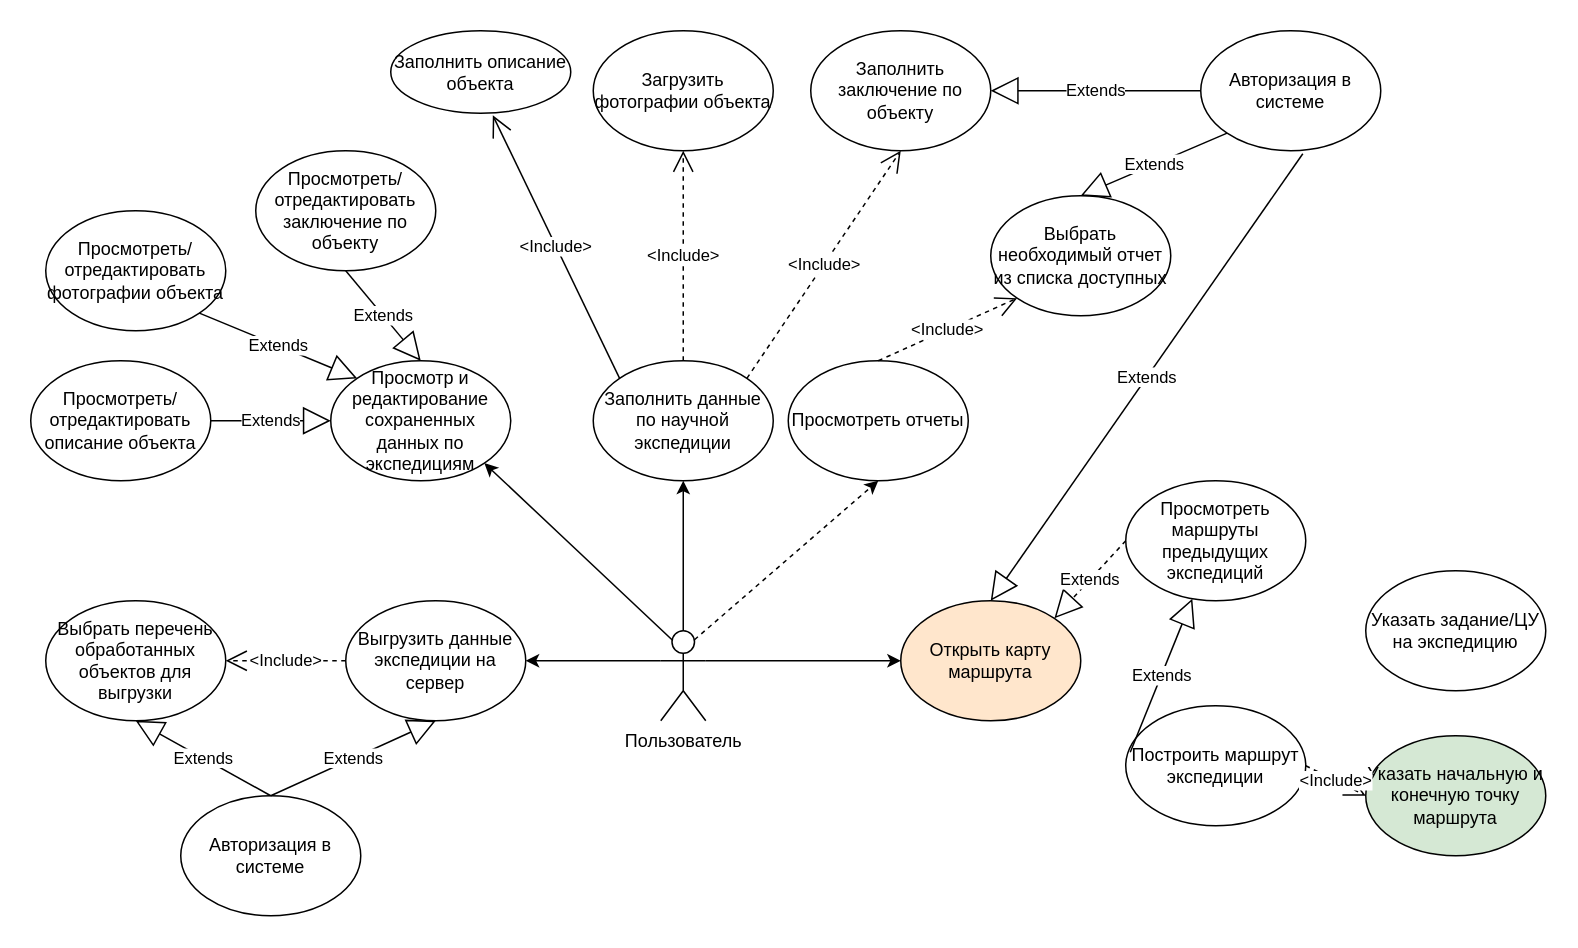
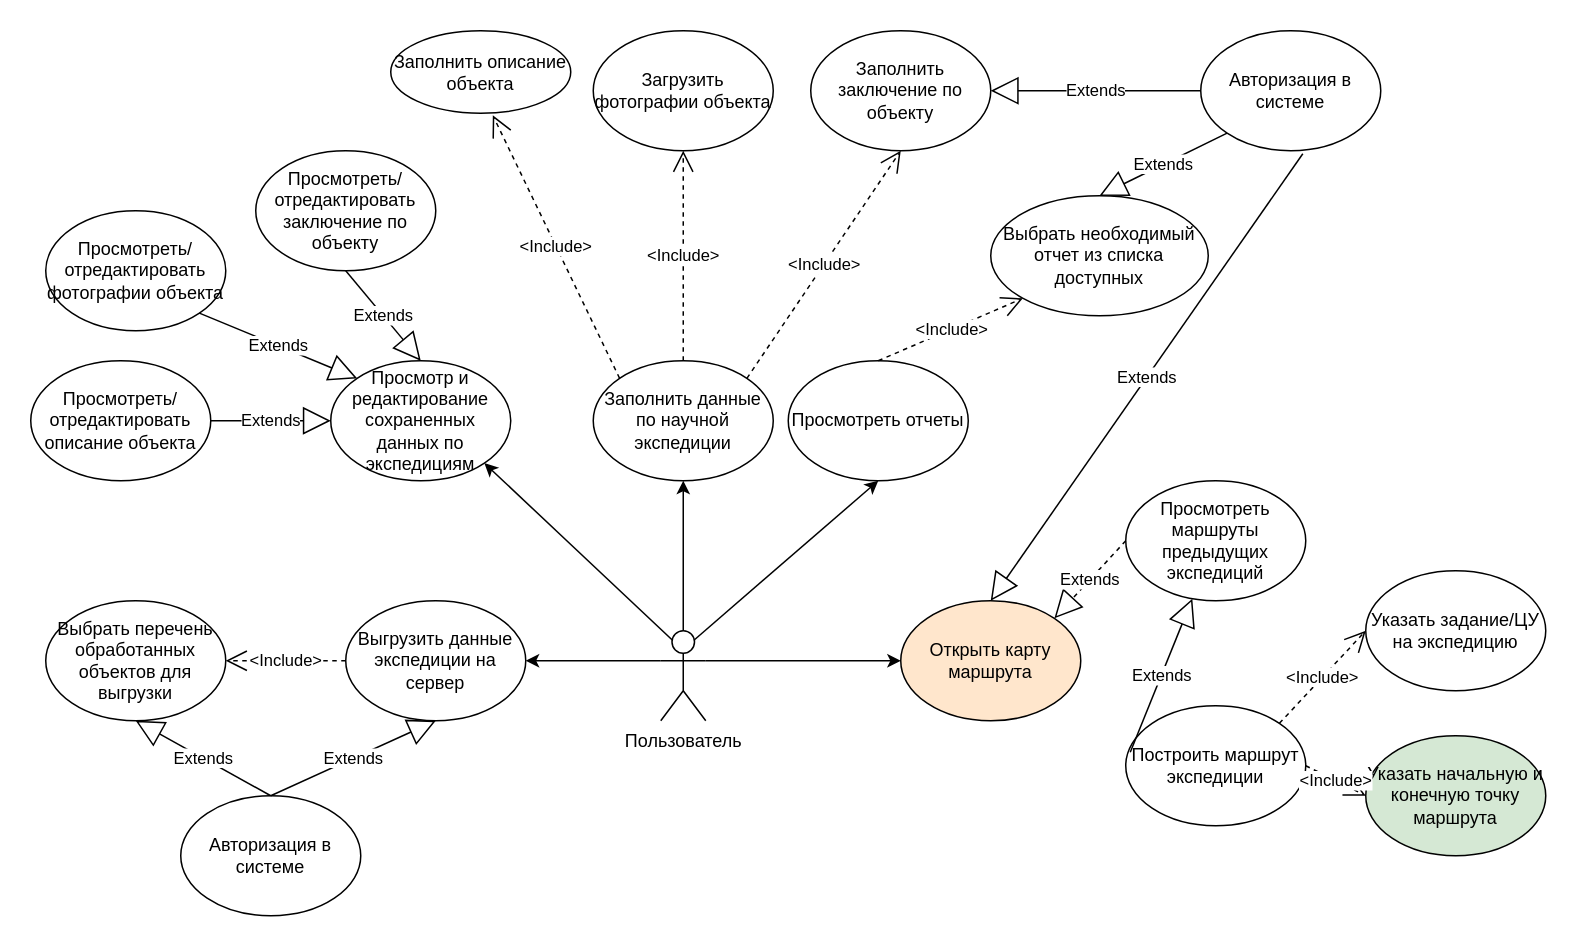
node "Выбрать необходимый отчет из списка доступных": size 180x120 -> 218x120
edge "Заполнить данные по научной экспедиции" -> "Заполнить описание объекта": style solid -> dashed
edge "Пользователь" -> "Просмотреть отчеты": style dashed -> solid
edge "Построить маршрут экспедиции" -> "Указать задание/ЦУ на экспедицию": added, label "<Include>"
